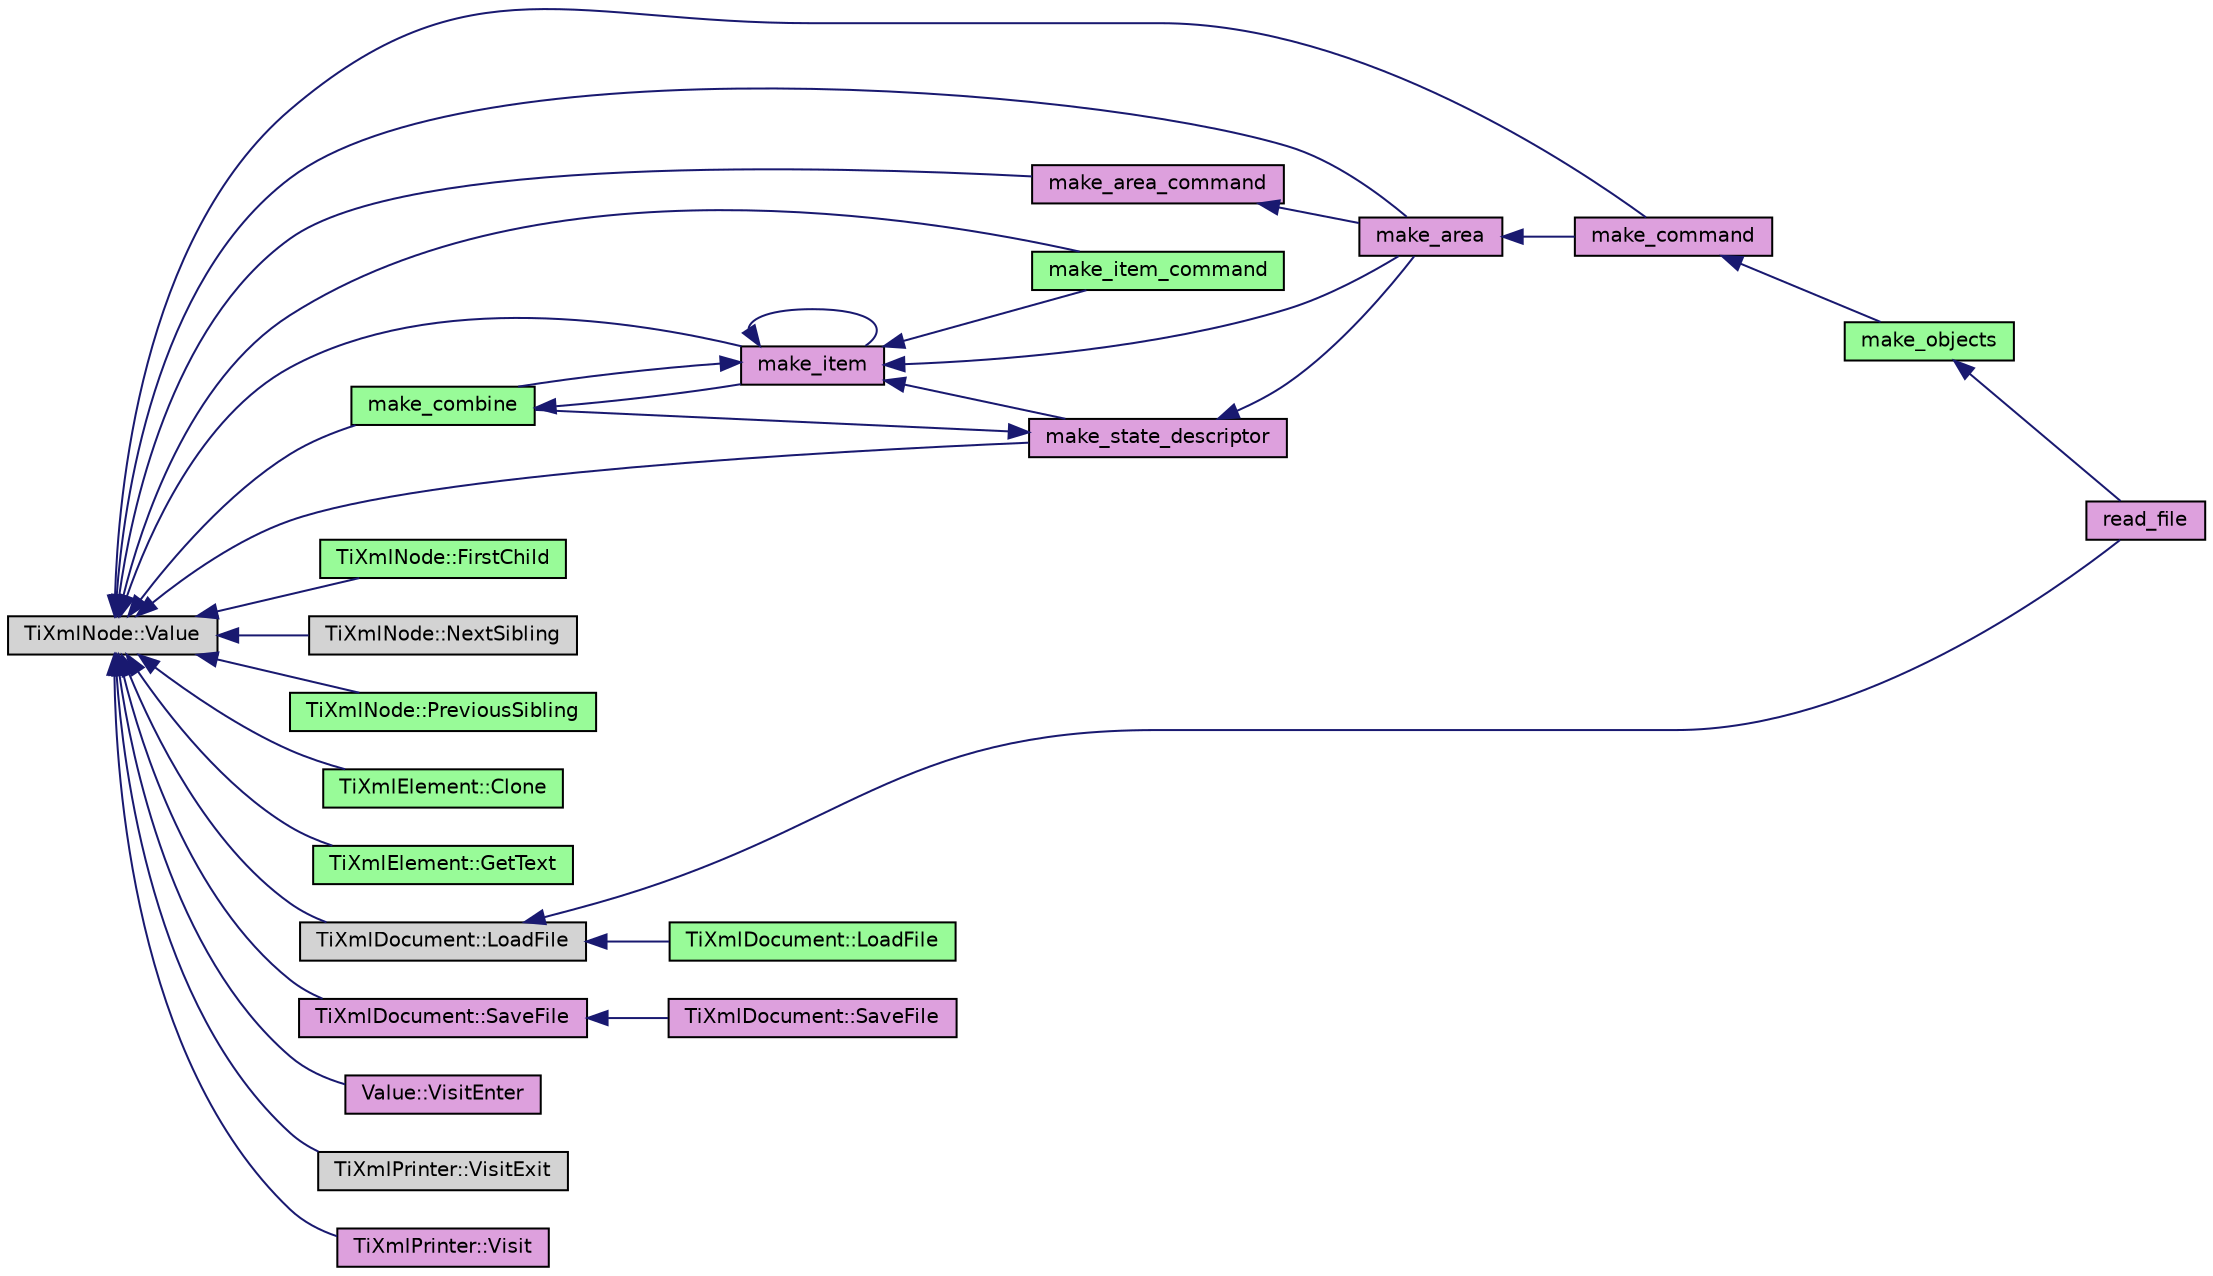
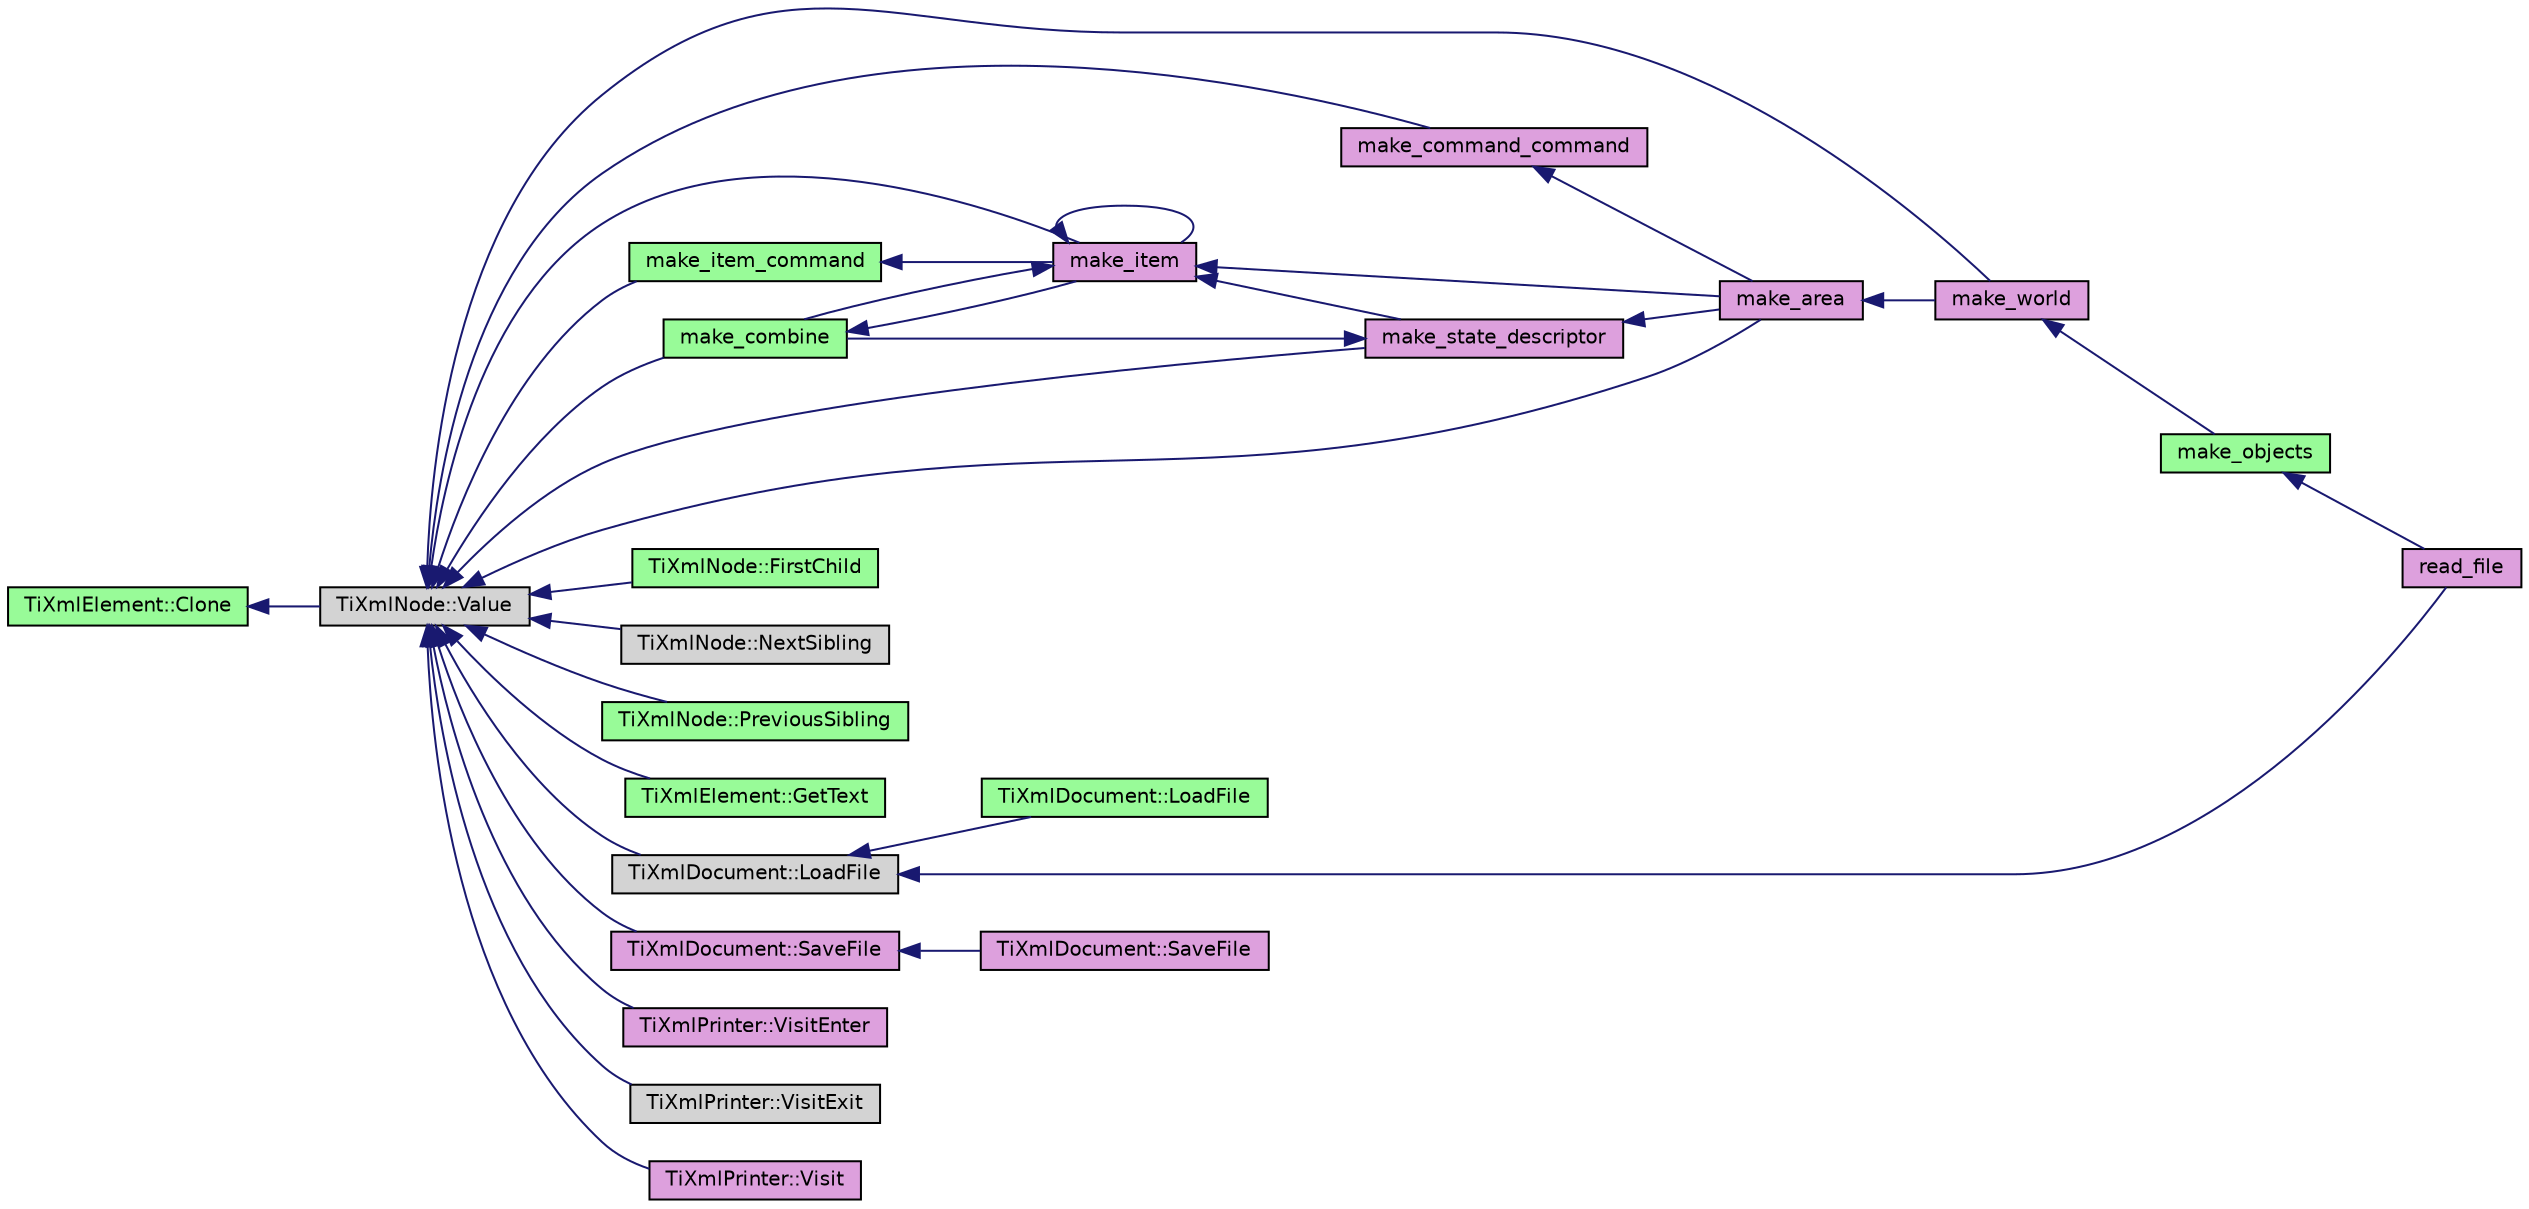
node "make_area_command": label "make_area_command" -> "make_command_command"
node "make_command": label "make_command" -> "make_world"
edge "make_item_command" -> "make_item": reversed
edge "TiXmlElement::Clone" -> "TiXmlNode::Value": reversed
node "Value::VisitEnter": label "Value::VisitEnter" -> "TiXmlPrinter::VisitEnter"
